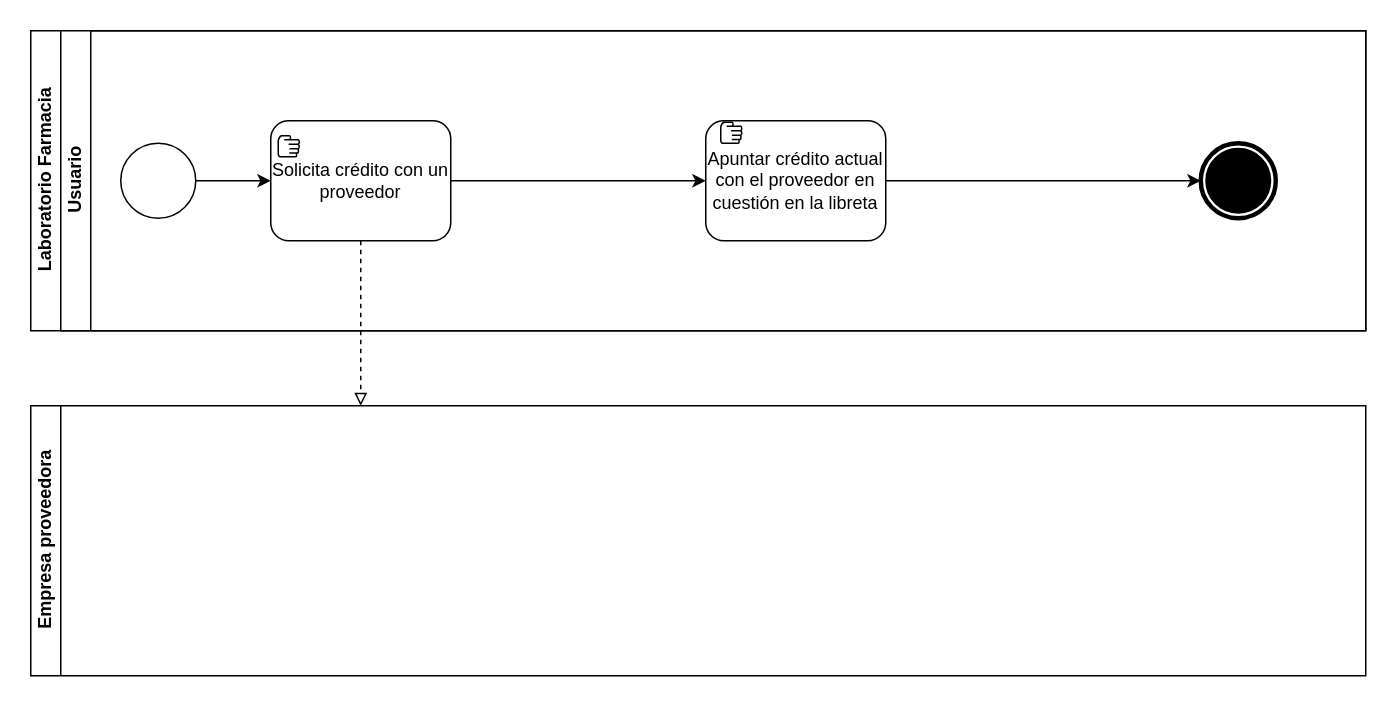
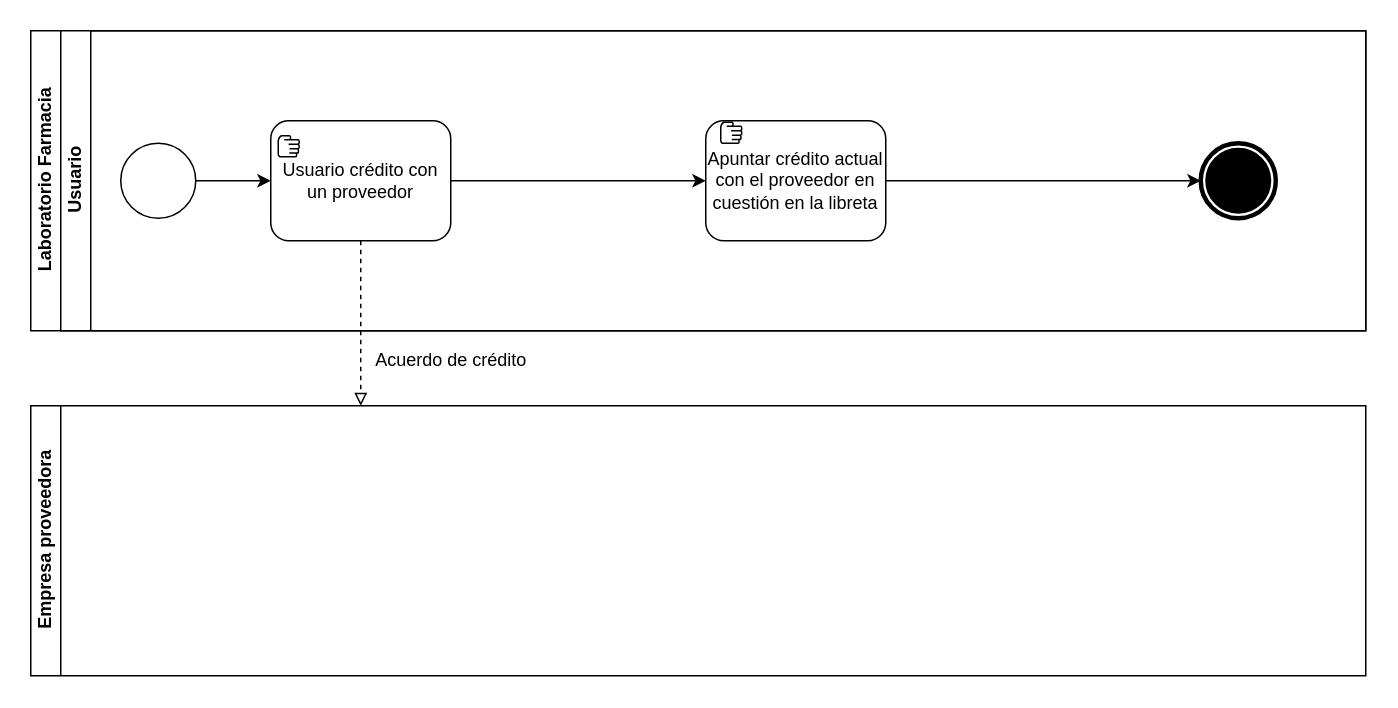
node "Solicita crédito con un proveedor": label "Solicita crédito con un proveedor" -> "Usuario crédito con un proveedor"
node "Acuerdo de crédito": added
